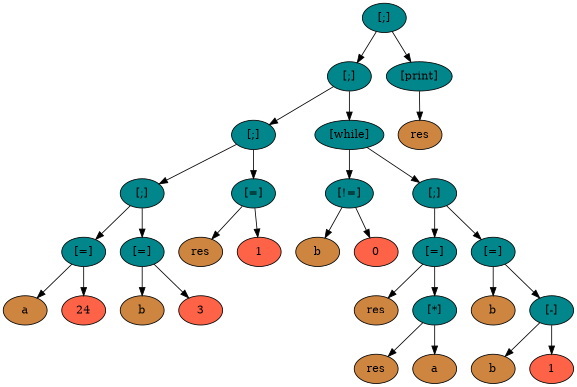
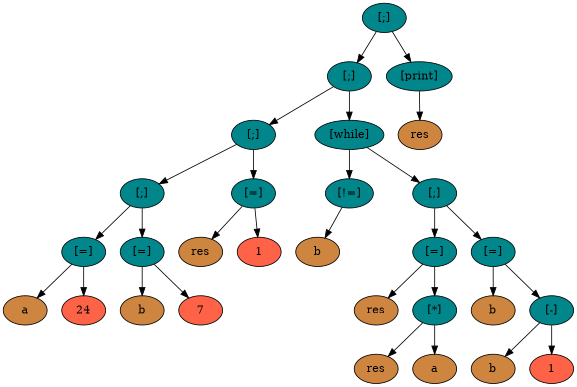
node "0": removed
node "3": label "3" -> "7"
